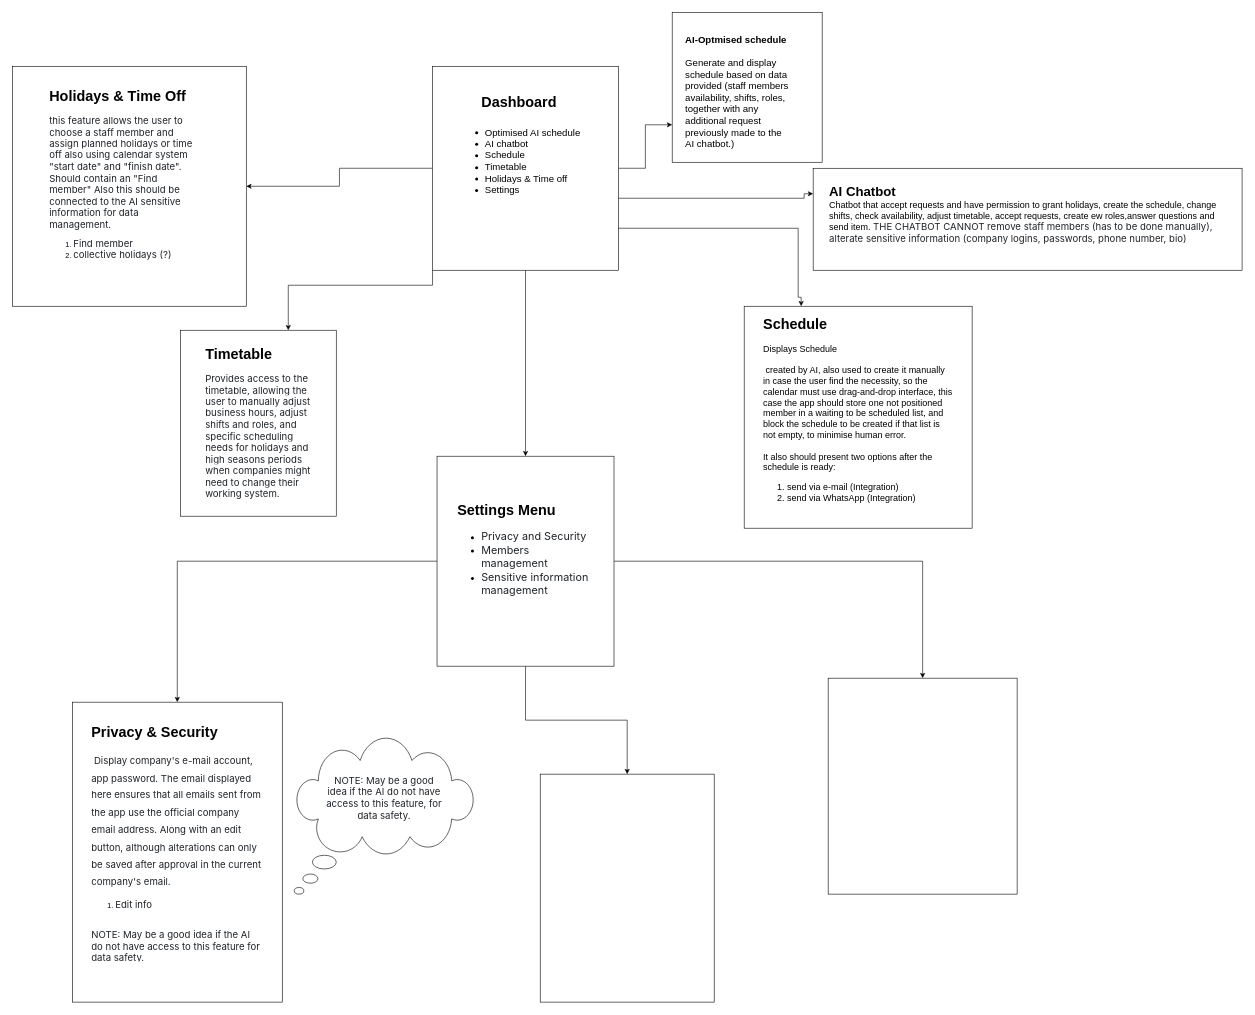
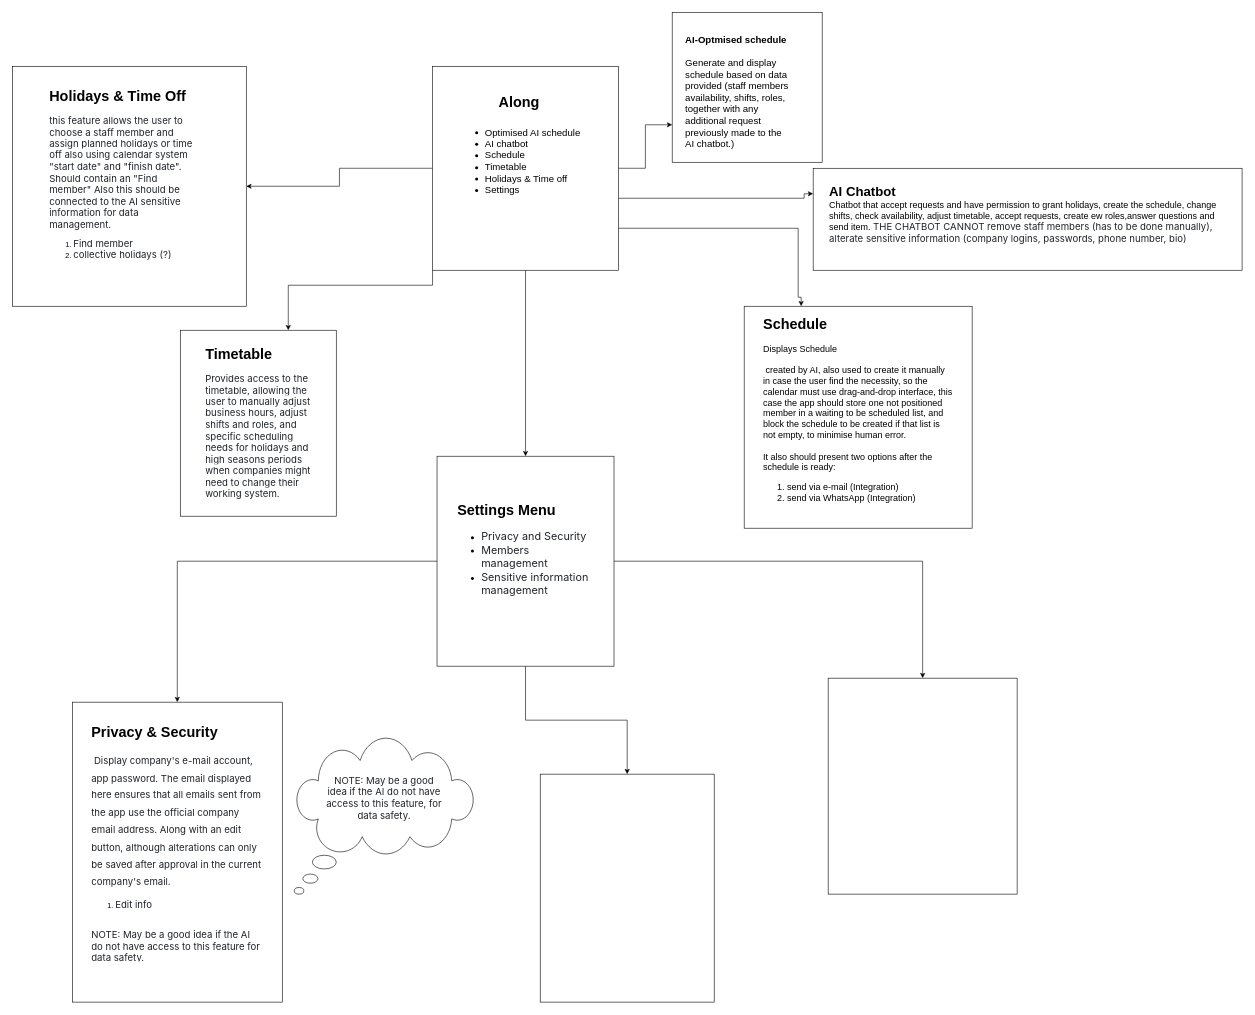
node "Dashboard": label "Dashboard" -> "Along"
